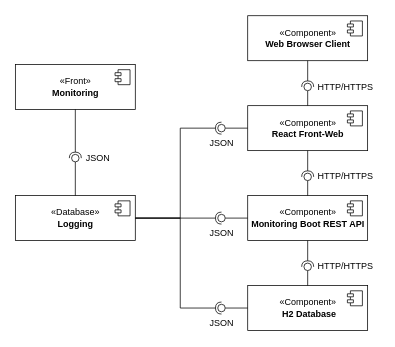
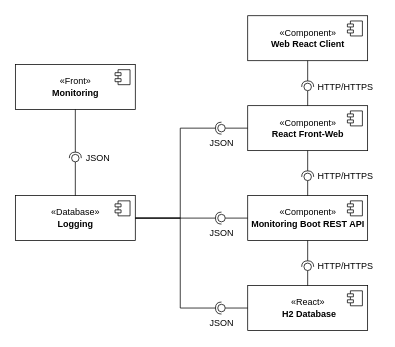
node "«Component» Web Browser Client": label "«Component» Web Browser Client" -> "«Component» Web React Client"
node "«Component» H2 Database": label "«Component» H2 Database" -> "«React» H2 Database"
